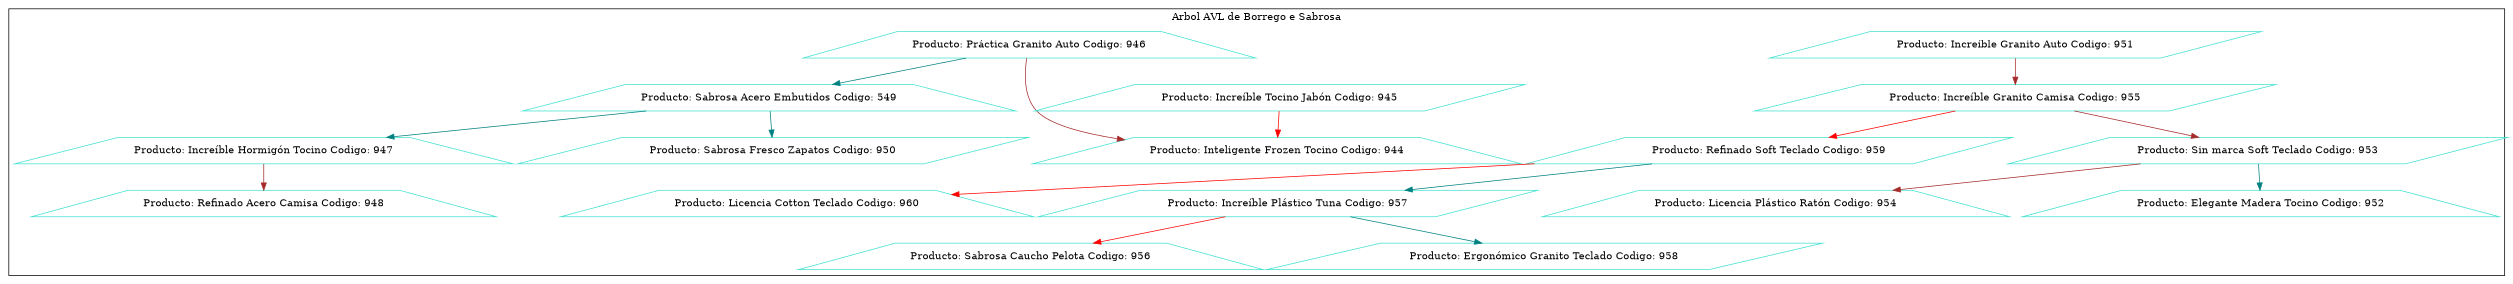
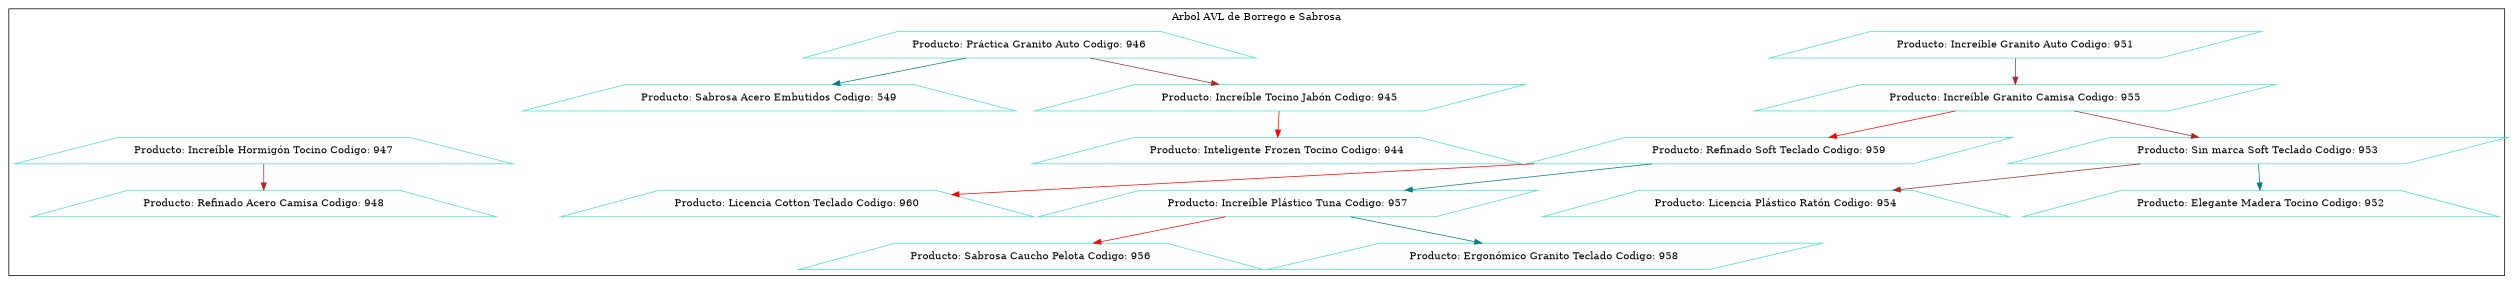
edge "Producto: Práctica Granito Auto Codigo: 946" -> "Producto: Inteligente Frozen Tocino Codigo: 944": now "Producto: Práctica Granito Auto Codigo: 946" -> "Producto: Increíble Tocino Jabón Codigo: 945"
edge "Producto: Sabrosa Acero Embutidos Codigo: 549" -> "Producto: Increíble Hormigón Tocino Codigo: 947": removed
node "Producto: Sabrosa Fresco Zapatos Codigo: 950": removed
